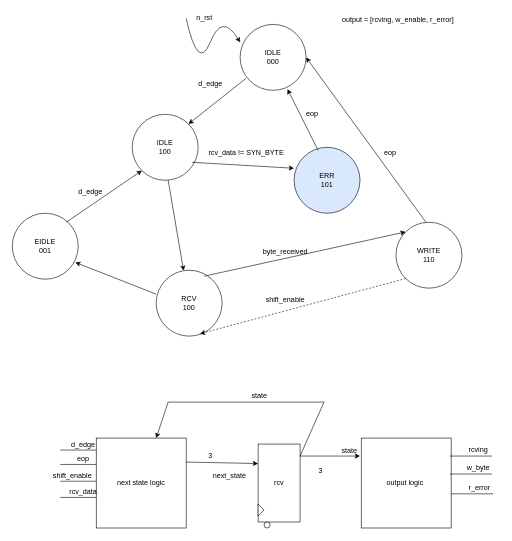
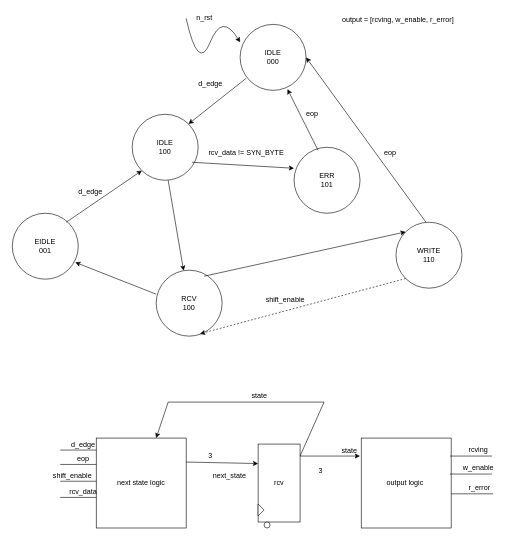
node "ERR 101": fillcolor #dae8fc -> #ffffff
node "byte_received": removed
node "w_byte": label "w_byte" -> "w_enable"
